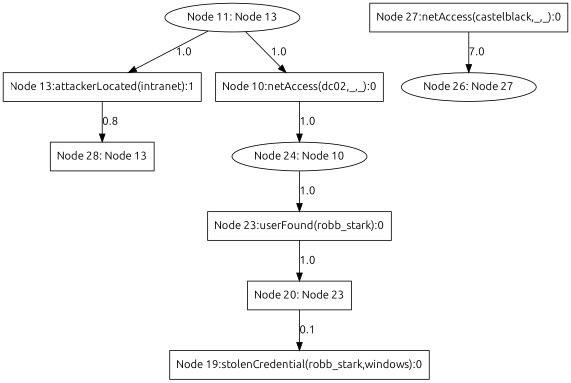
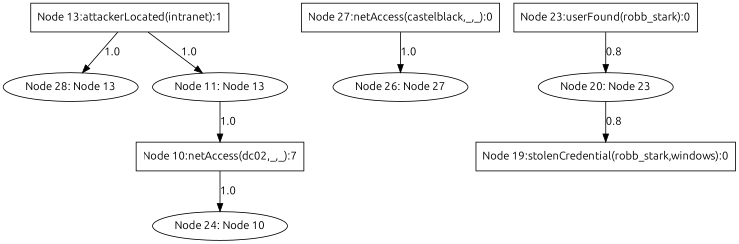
edge "Node 11: Node 13" -> "Node 13:attackerLocated(intranet):1": reversed
edge "Node 27:netAccess(castelblack,_,_):0" -> "Node 26: Node 27": label "7.0" -> "1.0"
node "Node 10:netAccess(dc02,_,_):0": label "Node 10:netAccess(dc02,_,_):0" -> "Node 10:netAccess(dc02,_,_):7"
edge "Node 13:attackerLocated(intranet):1" -> "Node 28: Node 13": label "0.8" -> "1.0"
node "Node 28: Node 13": shape box -> ellipse
edge "Node 24: Node 10" -> "Node 23:userFound(robb_stark):0": removed, label "1.0"
edge "Node 23:userFound(robb_stark):0" -> "Node 20: Node 23": label "1.0" -> "0.8"
node "Node 20: Node 23": shape box -> ellipse
edge "Node 20: Node 23" -> "Node 19:stolenCredential(robb_stark,windows):0": label "0.1" -> "0.8"
